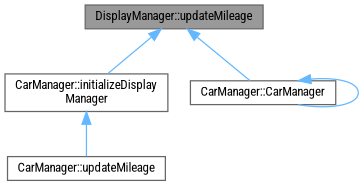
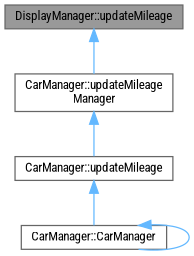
edge "CarManager::CarManager" -> "DisplayManager::updateMileage": now "CarManager::CarManager" -> "CarManager::updateMileage"
node "CarManager::initializeDisplay Manager": label "CarManager::initializeDisplay Manager" -> "CarManager::updateMileage Manager"
